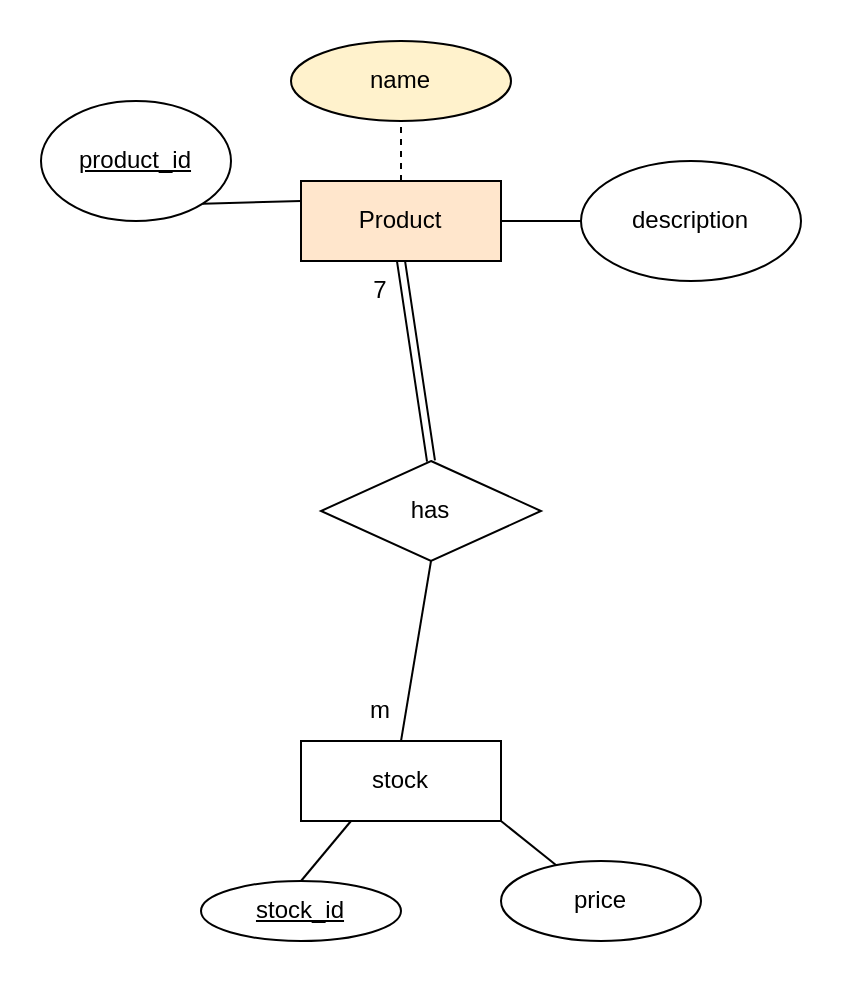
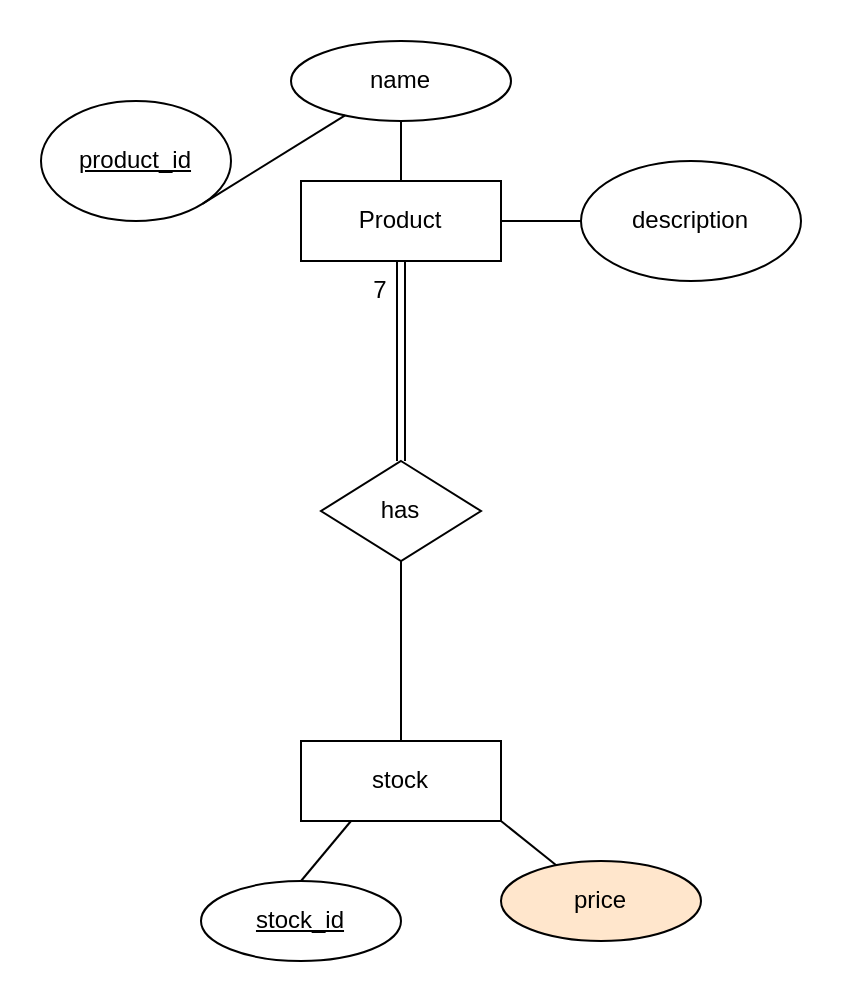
node "name": fillcolor #fff2cc -> #ffffff
edge "name" -- "Product": style dashed -> solid
edge "product_id" -- "Product": now "product_id" -- "name"
node "Product": fillcolor #ffe6cc -> #ffffff
node "has": size 220x100 -> 160x100
node "m": removed
node "price": fillcolor #ffffff -> #ffe6cc
node "stock_id": size 200x60 -> 200x80
